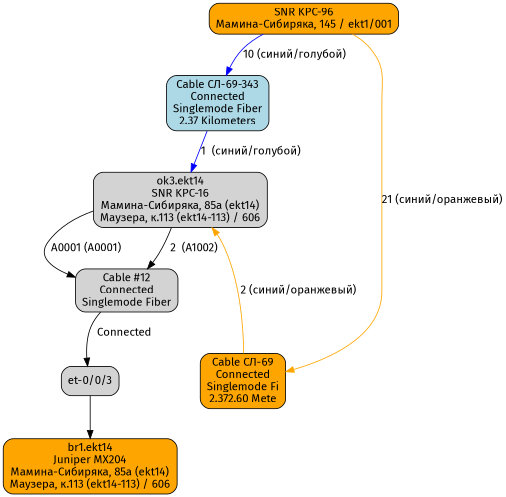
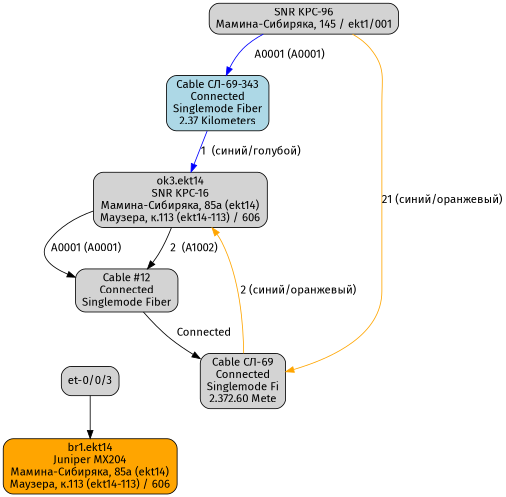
node "SNR KPC-96 Мамина-Сибиряка, 145 / ekt1/001": fillcolor orange -> lightgrey
edge "SNR KPC-96 Мамина-Сибиряка, 145 / ekt1/001" -> "Cable СЛ-69-343 Connected Singlemode Fiber 2.37 Kilometers": label "10 (синий/голубой)        " -> " А0001 (A0001)            "
edge "Cable #12 Connected Singlemode Fiber" -> "et-0/0/3": now "Cable #12 Connected Singlemode Fiber" -> "Cable СЛ-69 Connected Singlemode Fi 2.372.60 Mete"
node "Cable СЛ-69 Connected Singlemode Fi 2.372.60 Mete": fillcolor orange -> lightgray
